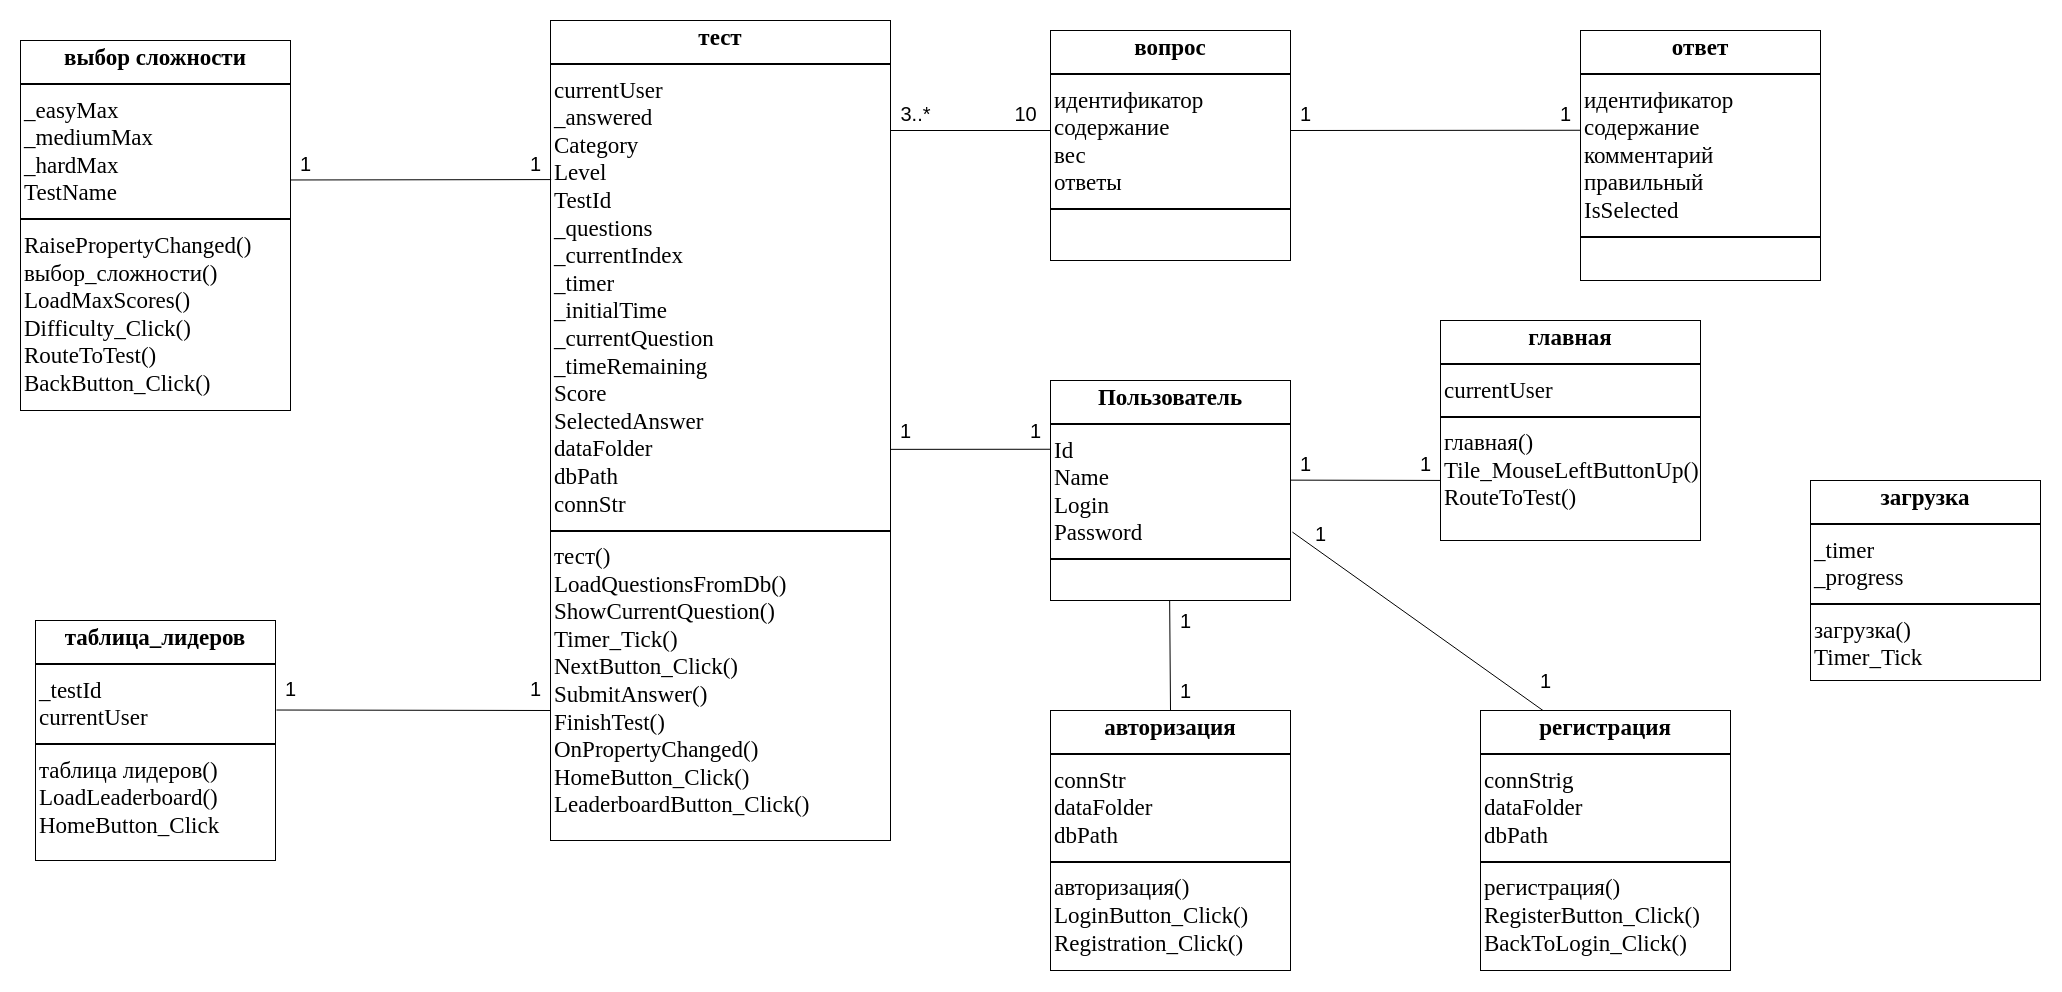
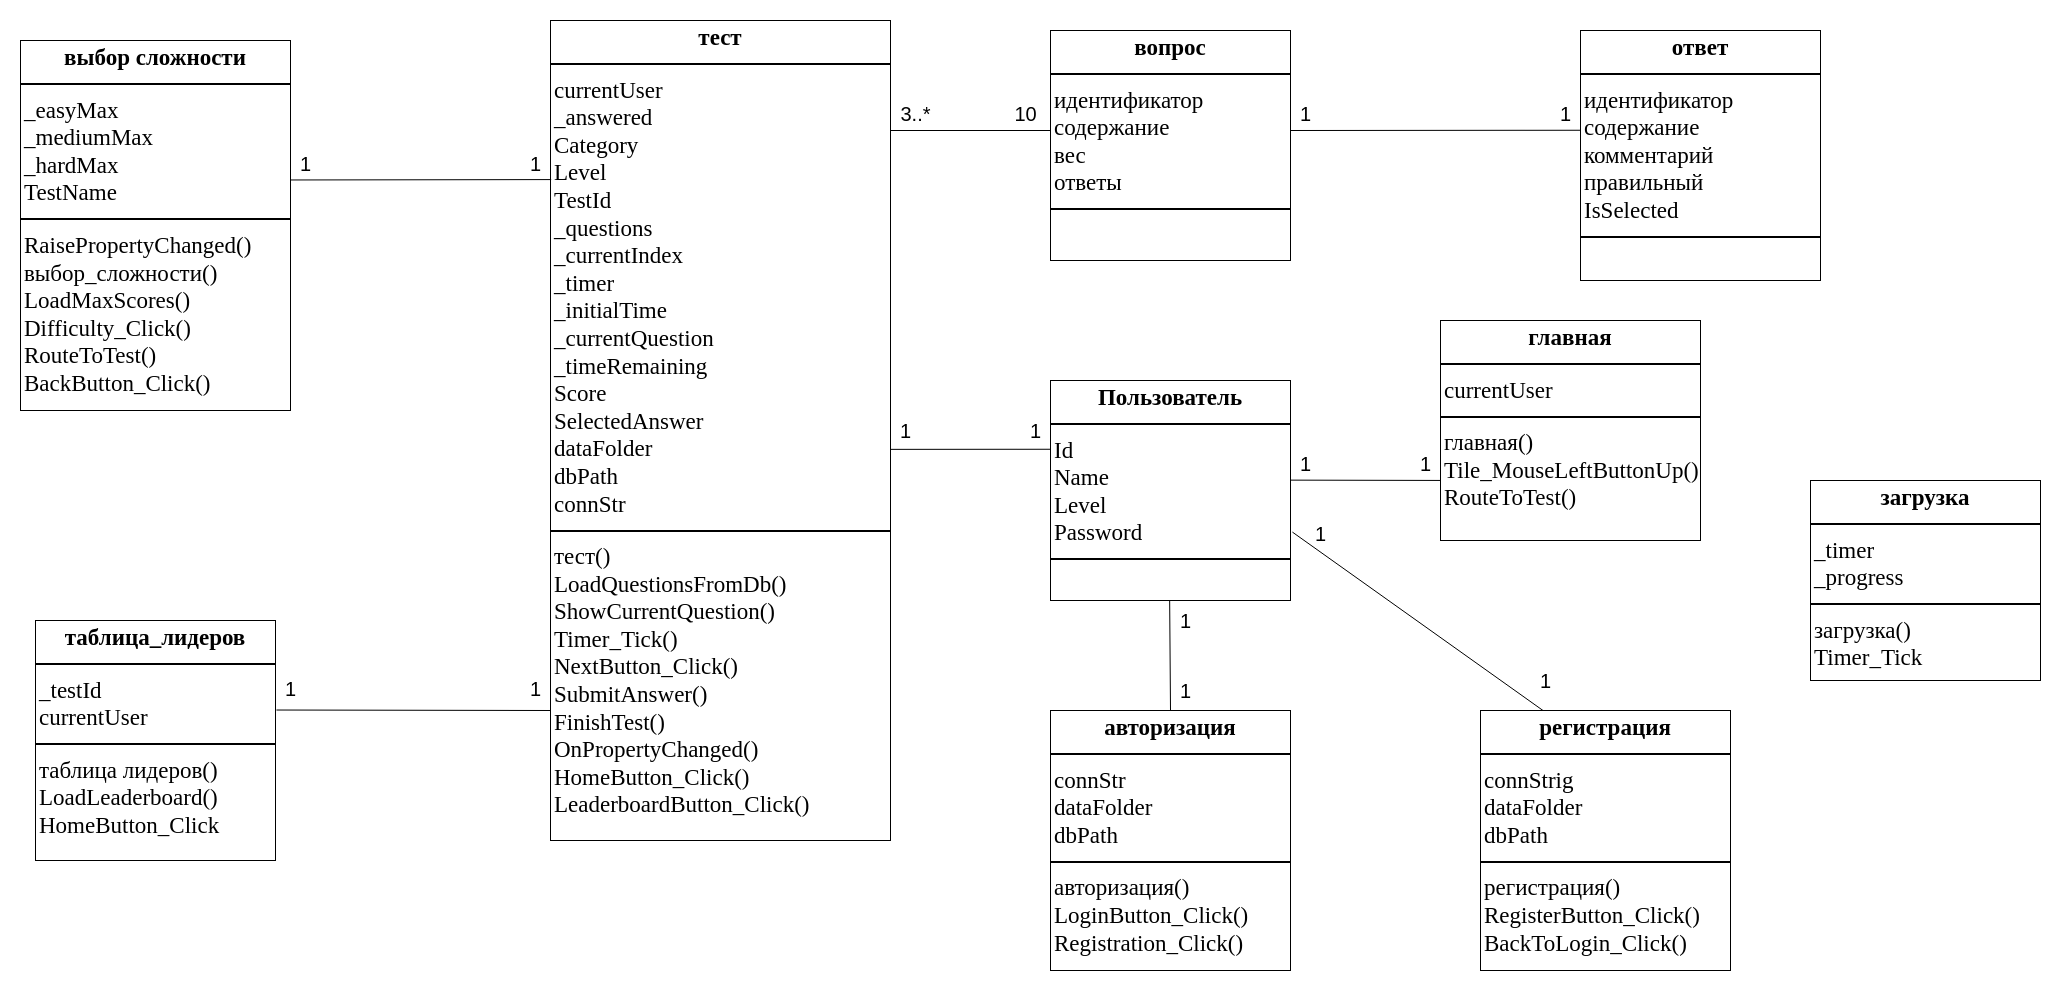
node "Пользователь Id Name Login Password": label "Пользователь Id Name Login Password" -> "Пользователь Id Name Level Password"
